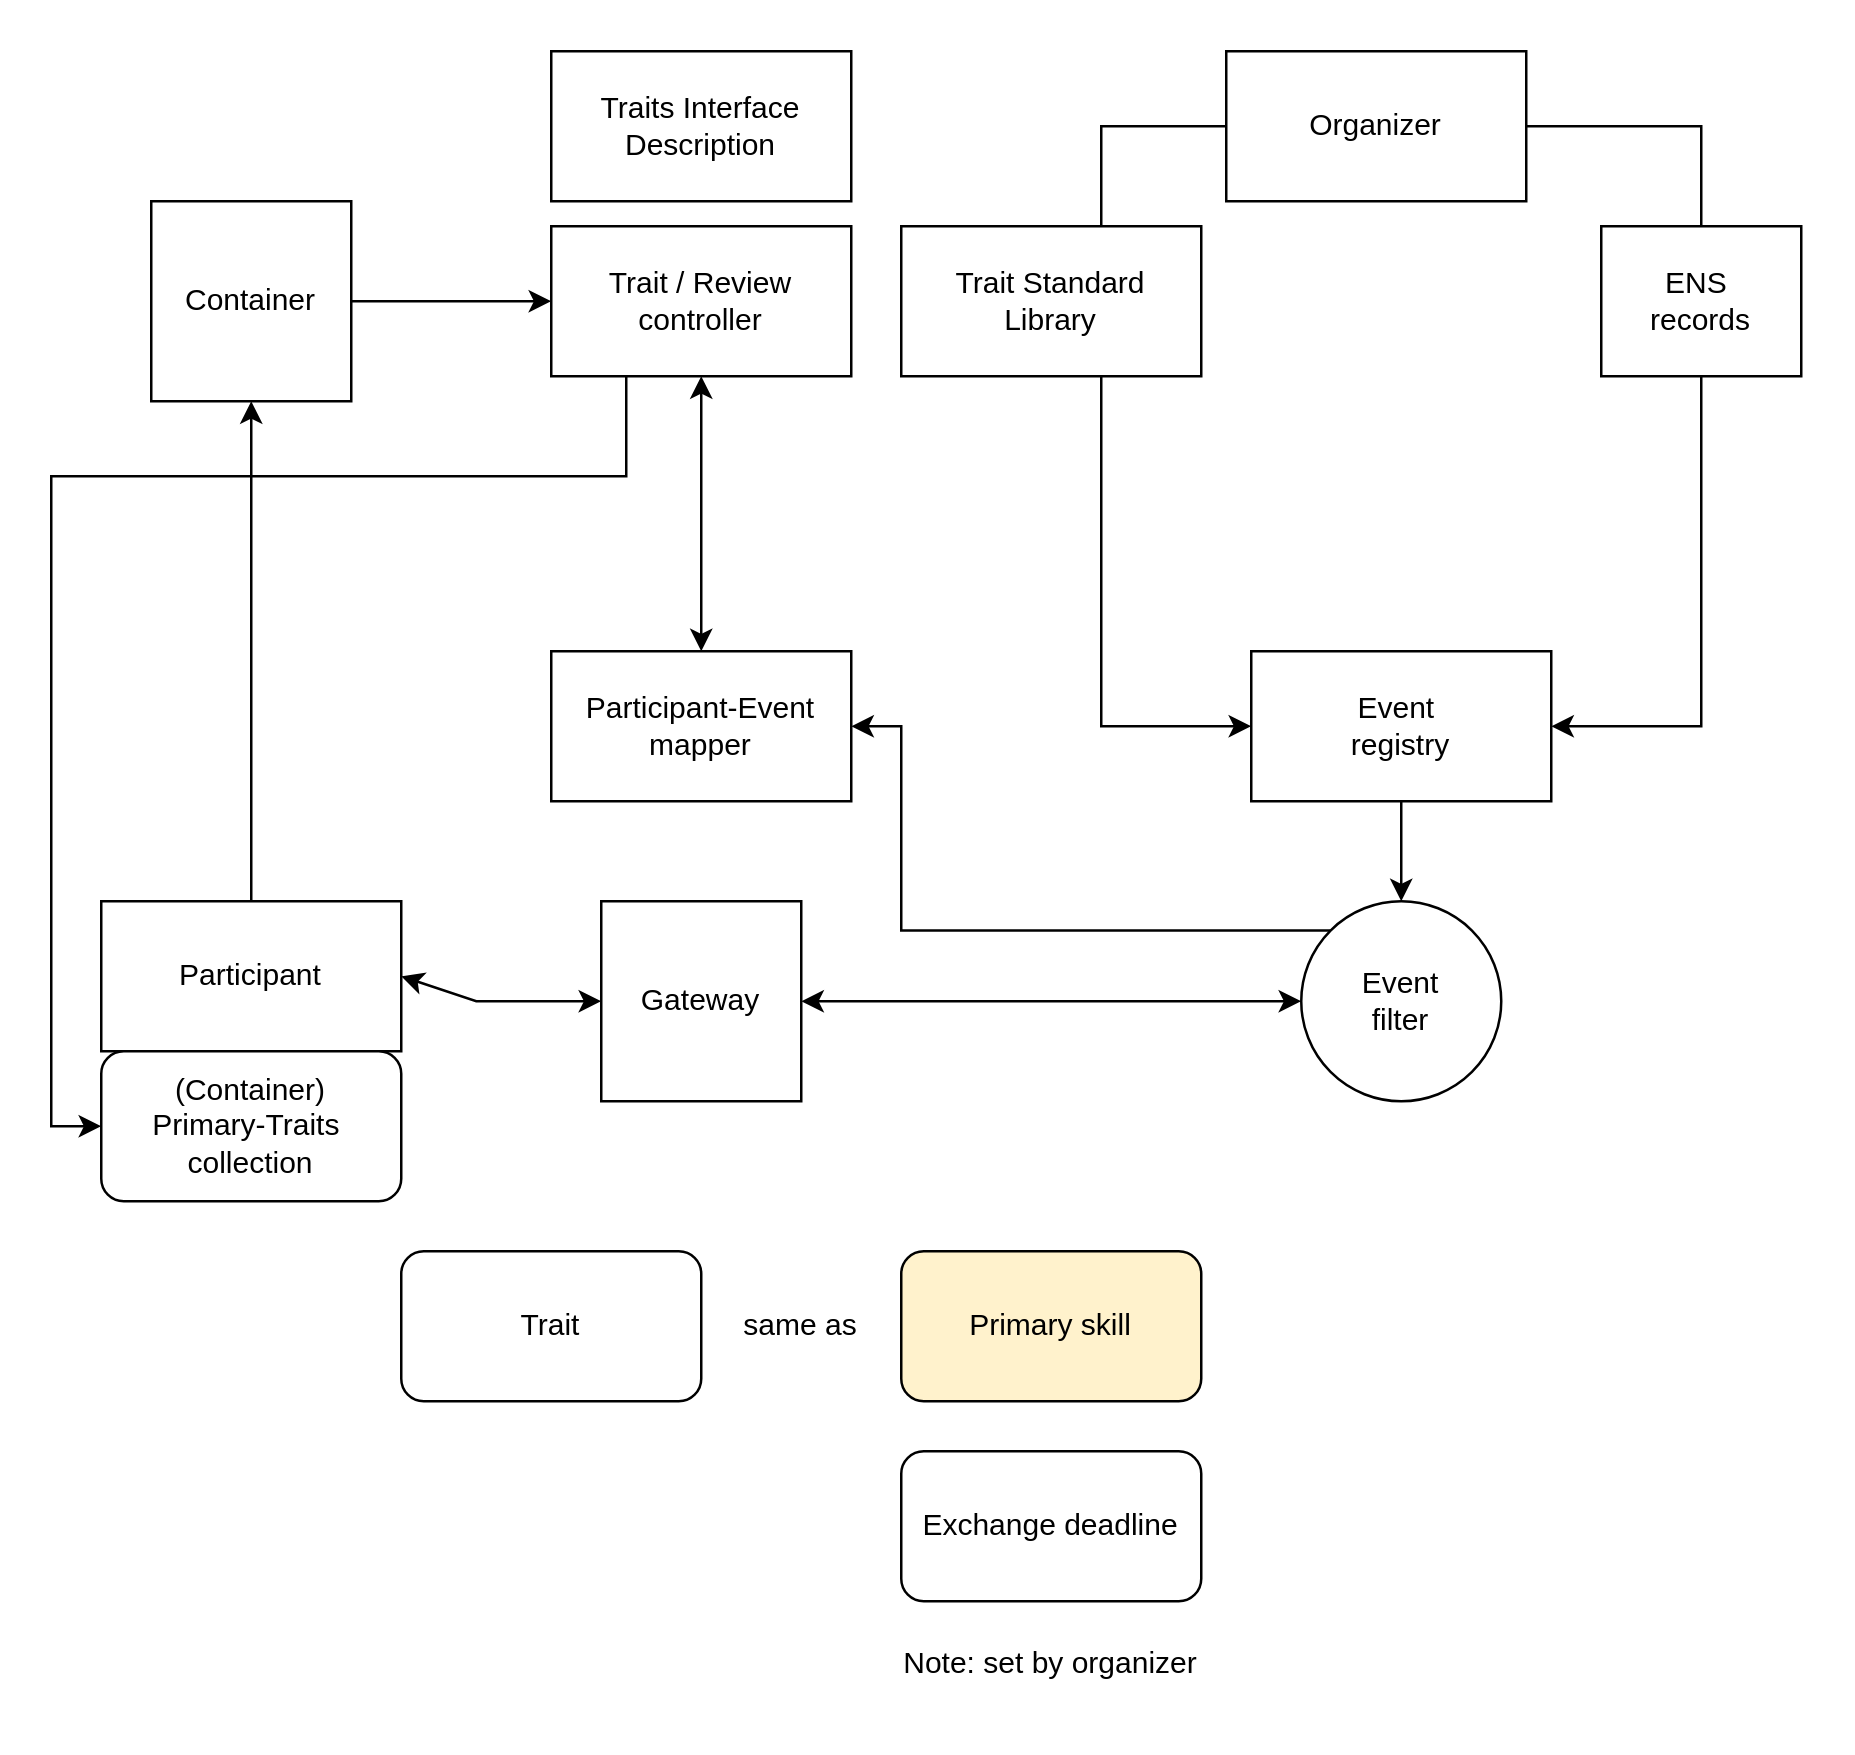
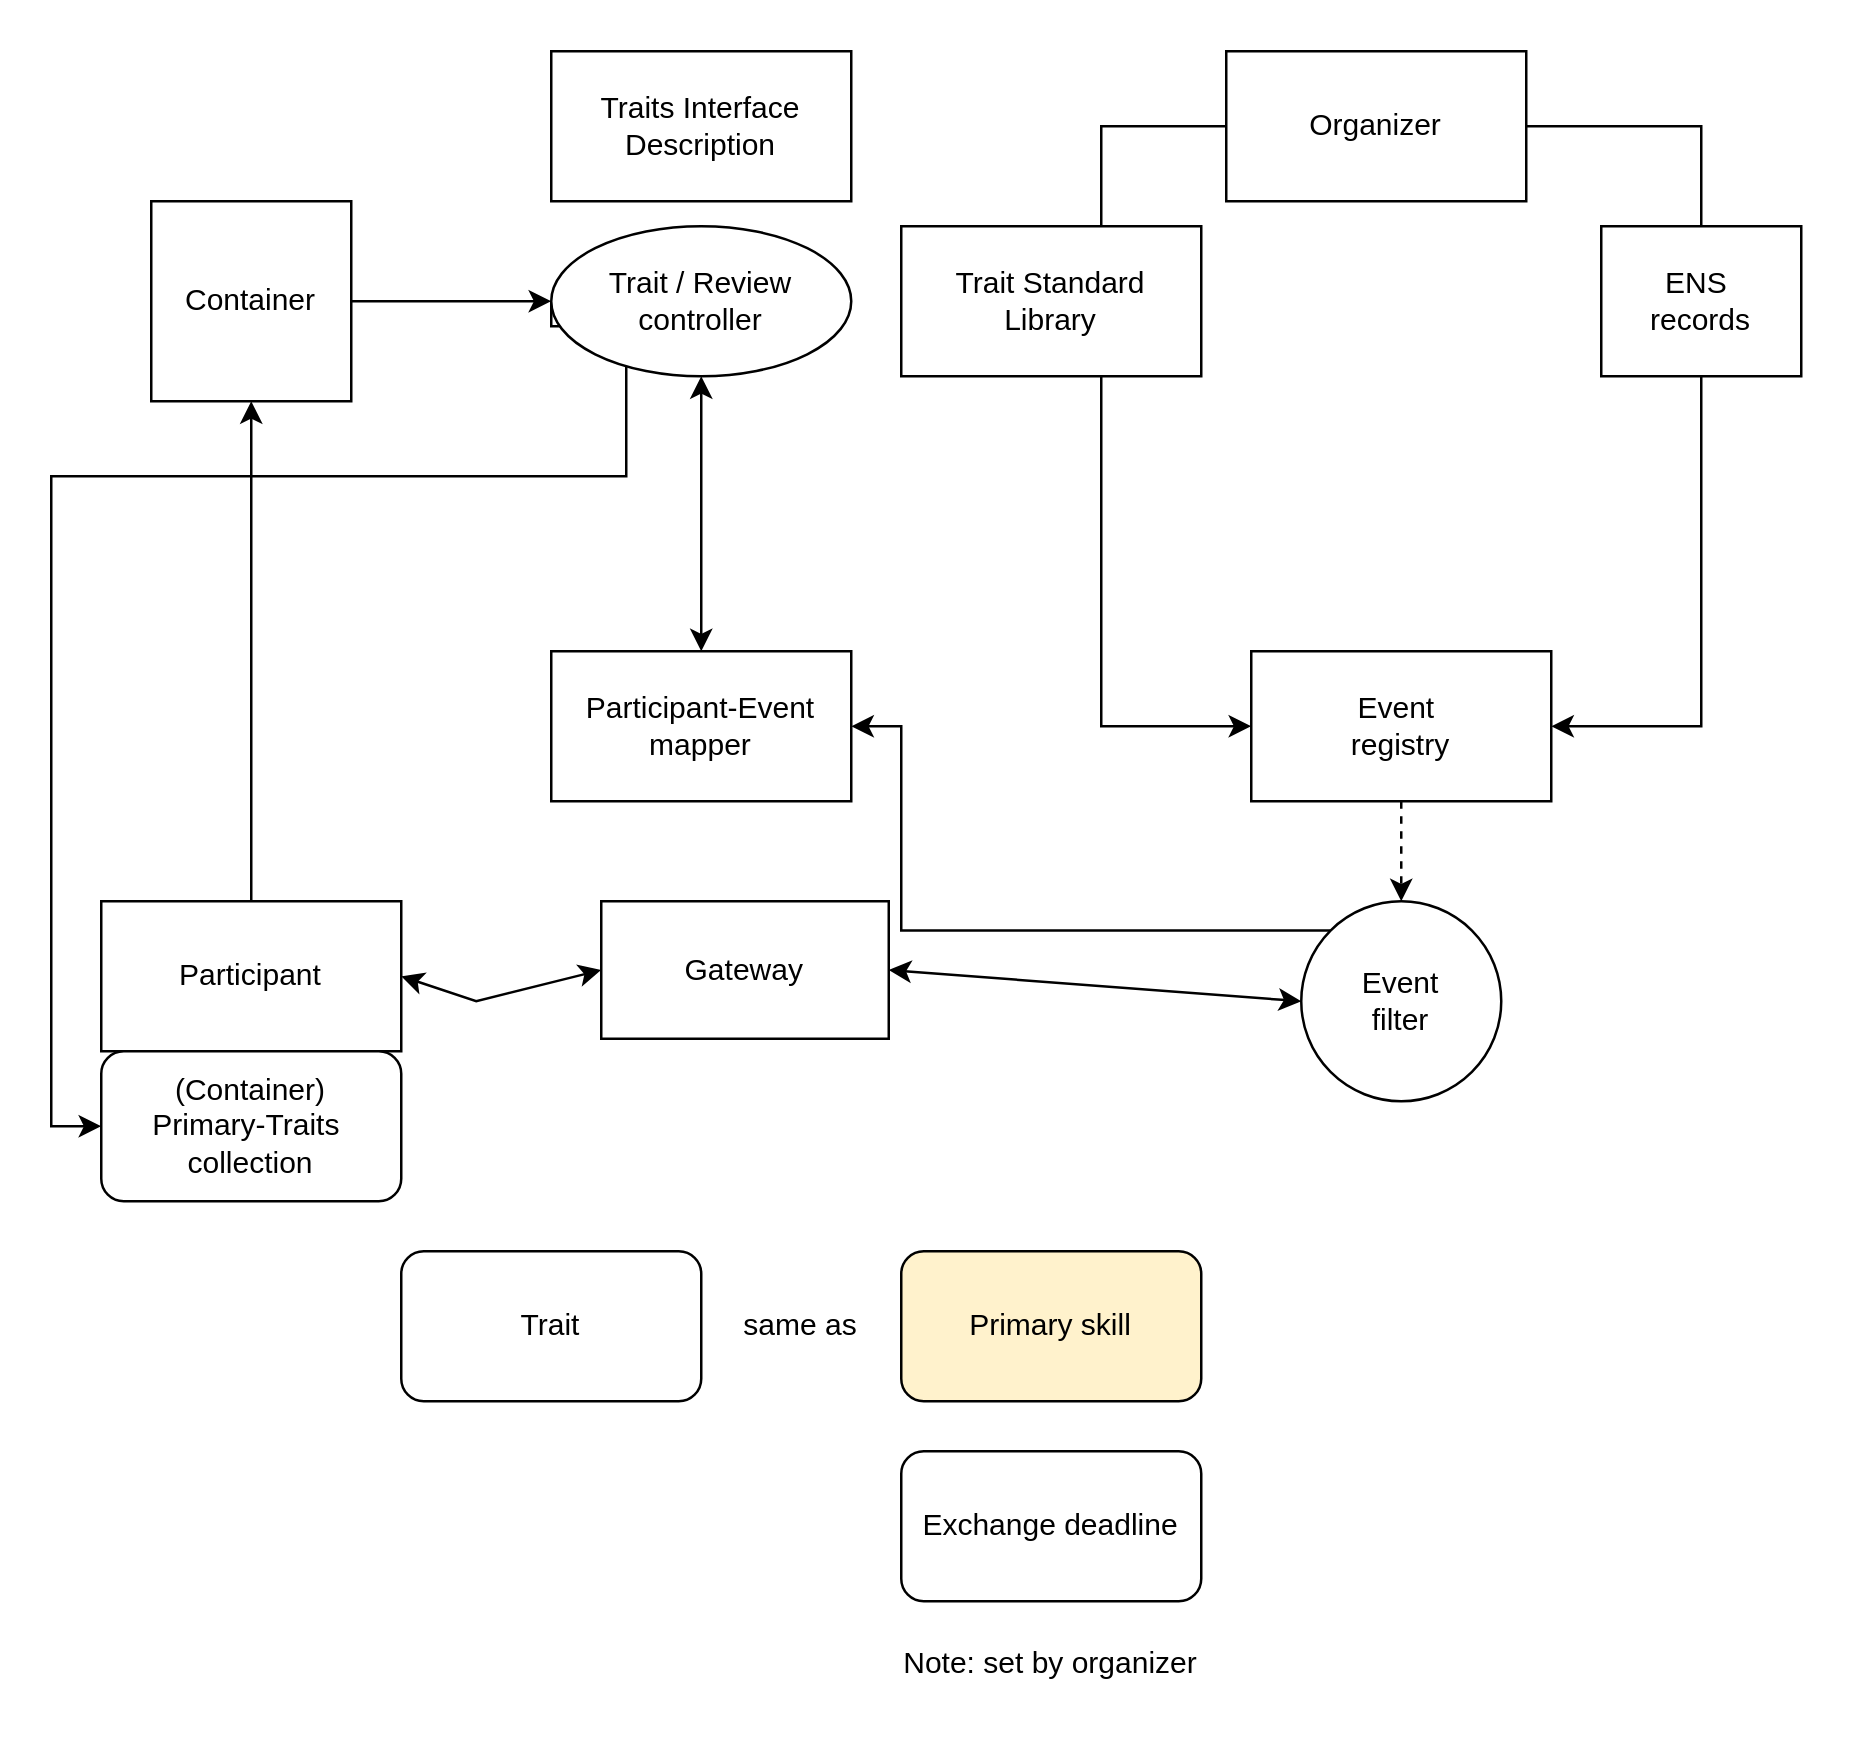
node "Trait / Review controller": shape rectangle -> ellipse
edge "Event registry" -> "Event filter": style solid -> dashed
node "Gateway": size 200x200 -> 288x138
